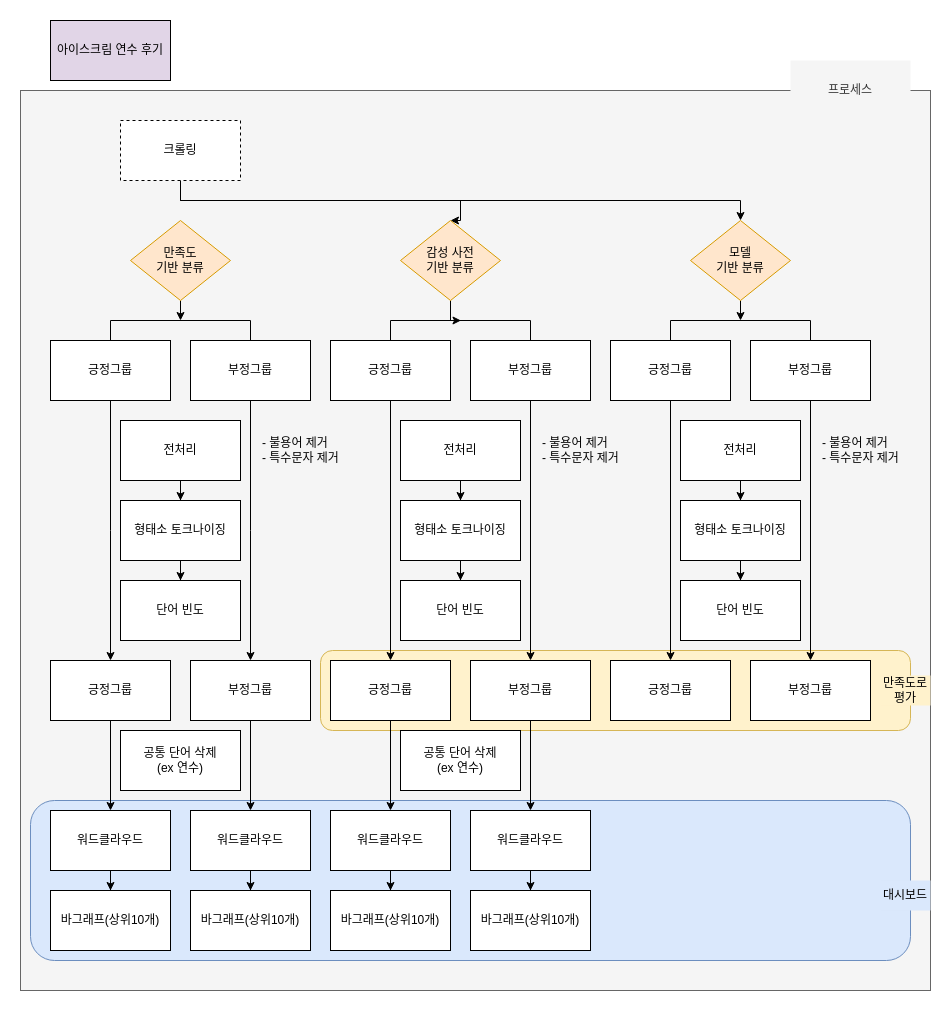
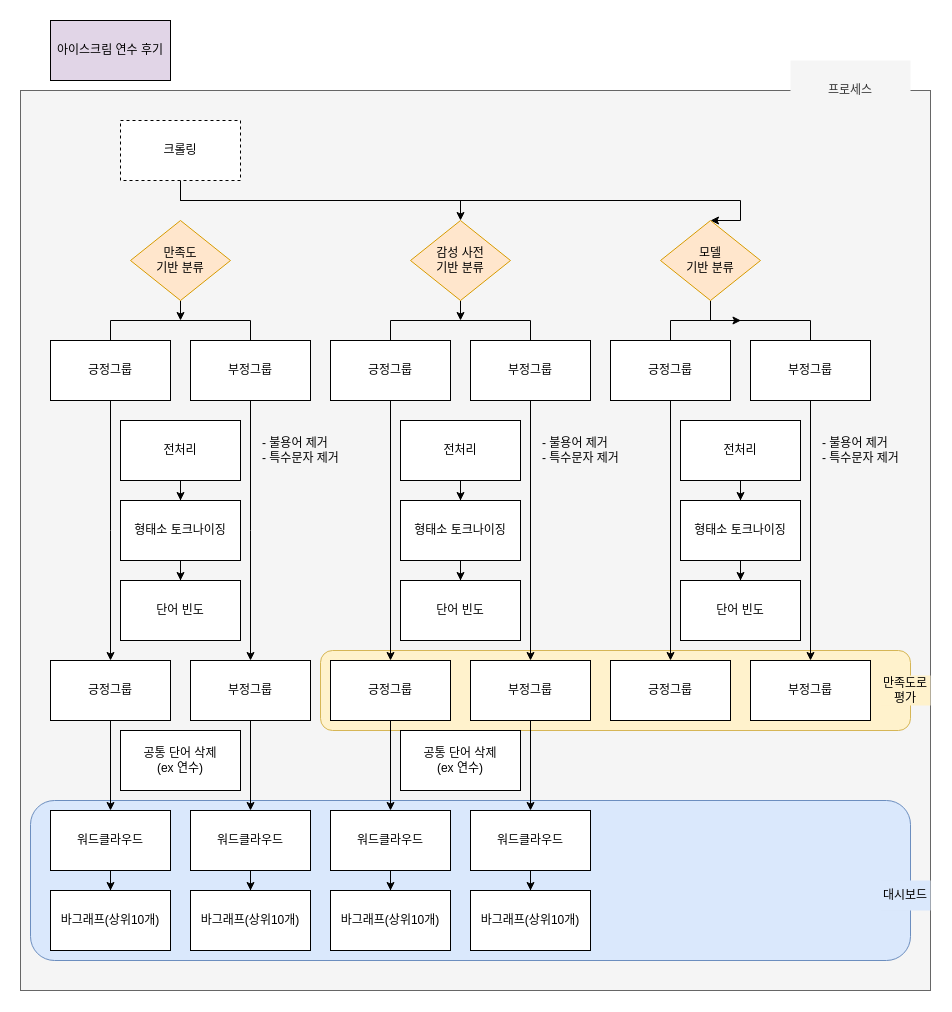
node "감성 사전 기반 분류": moved (451, 261) -> (461, 261)
node "모델 기반 분류": moved (741, 261) -> (711, 261)
